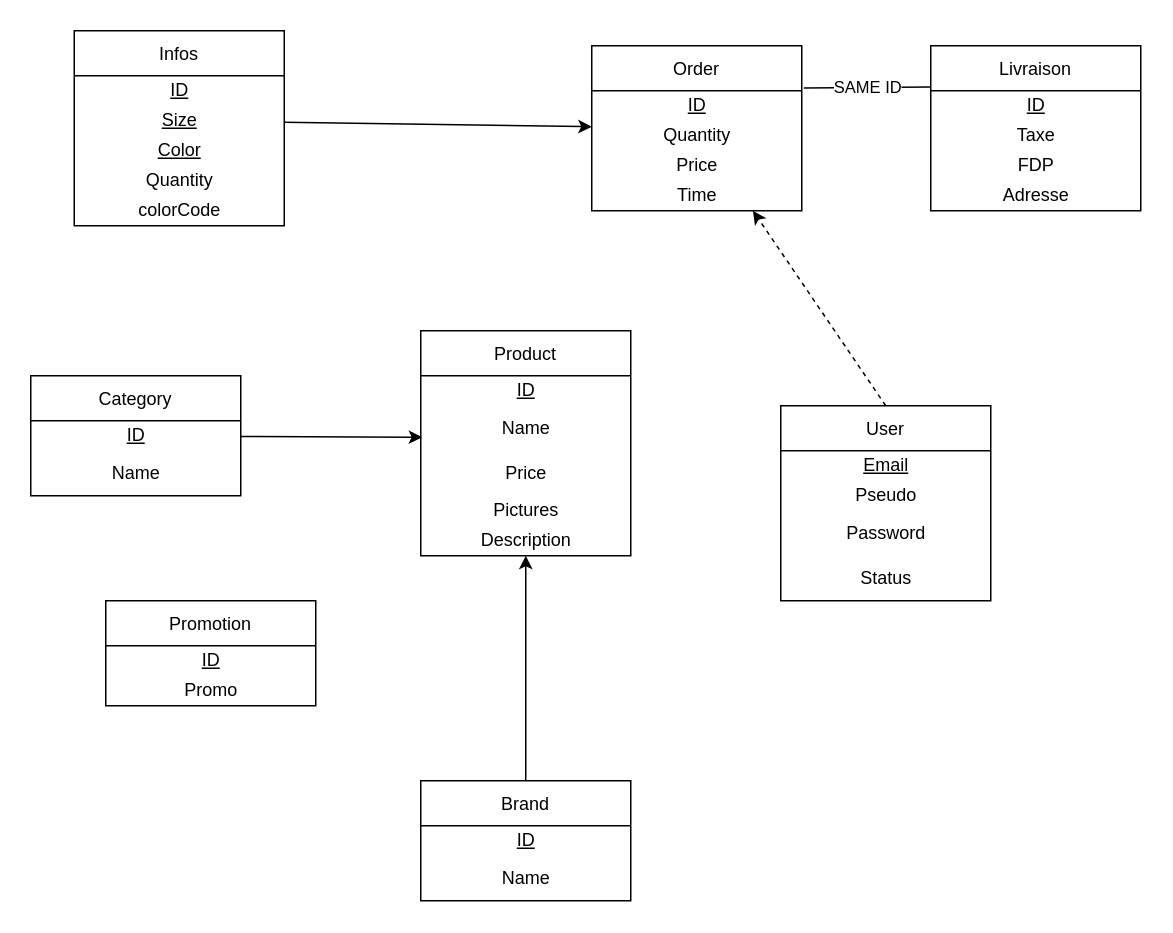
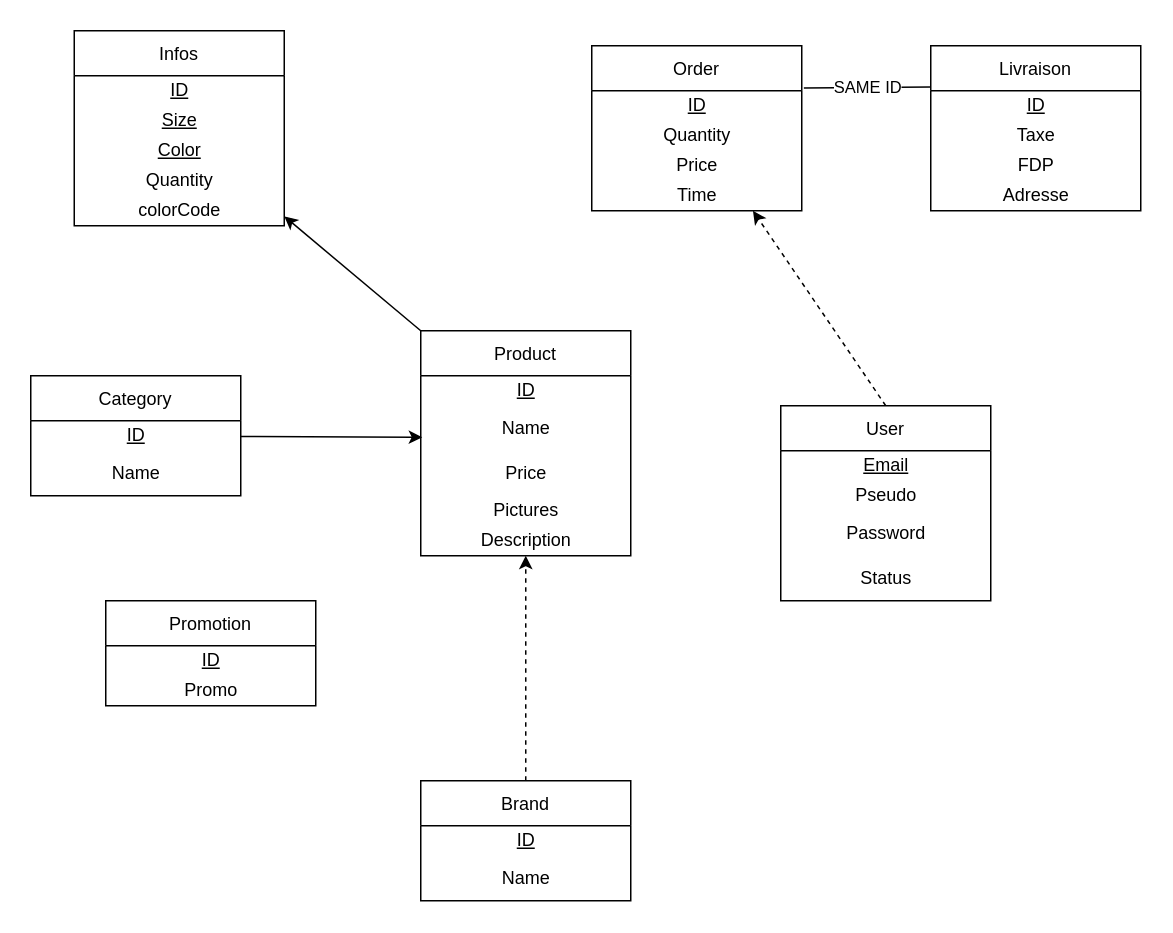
edge "Size" -> "Order": removed
edge "Product" -> "Infos": added
edge "Brand" -> "Product": style solid -> dashed
